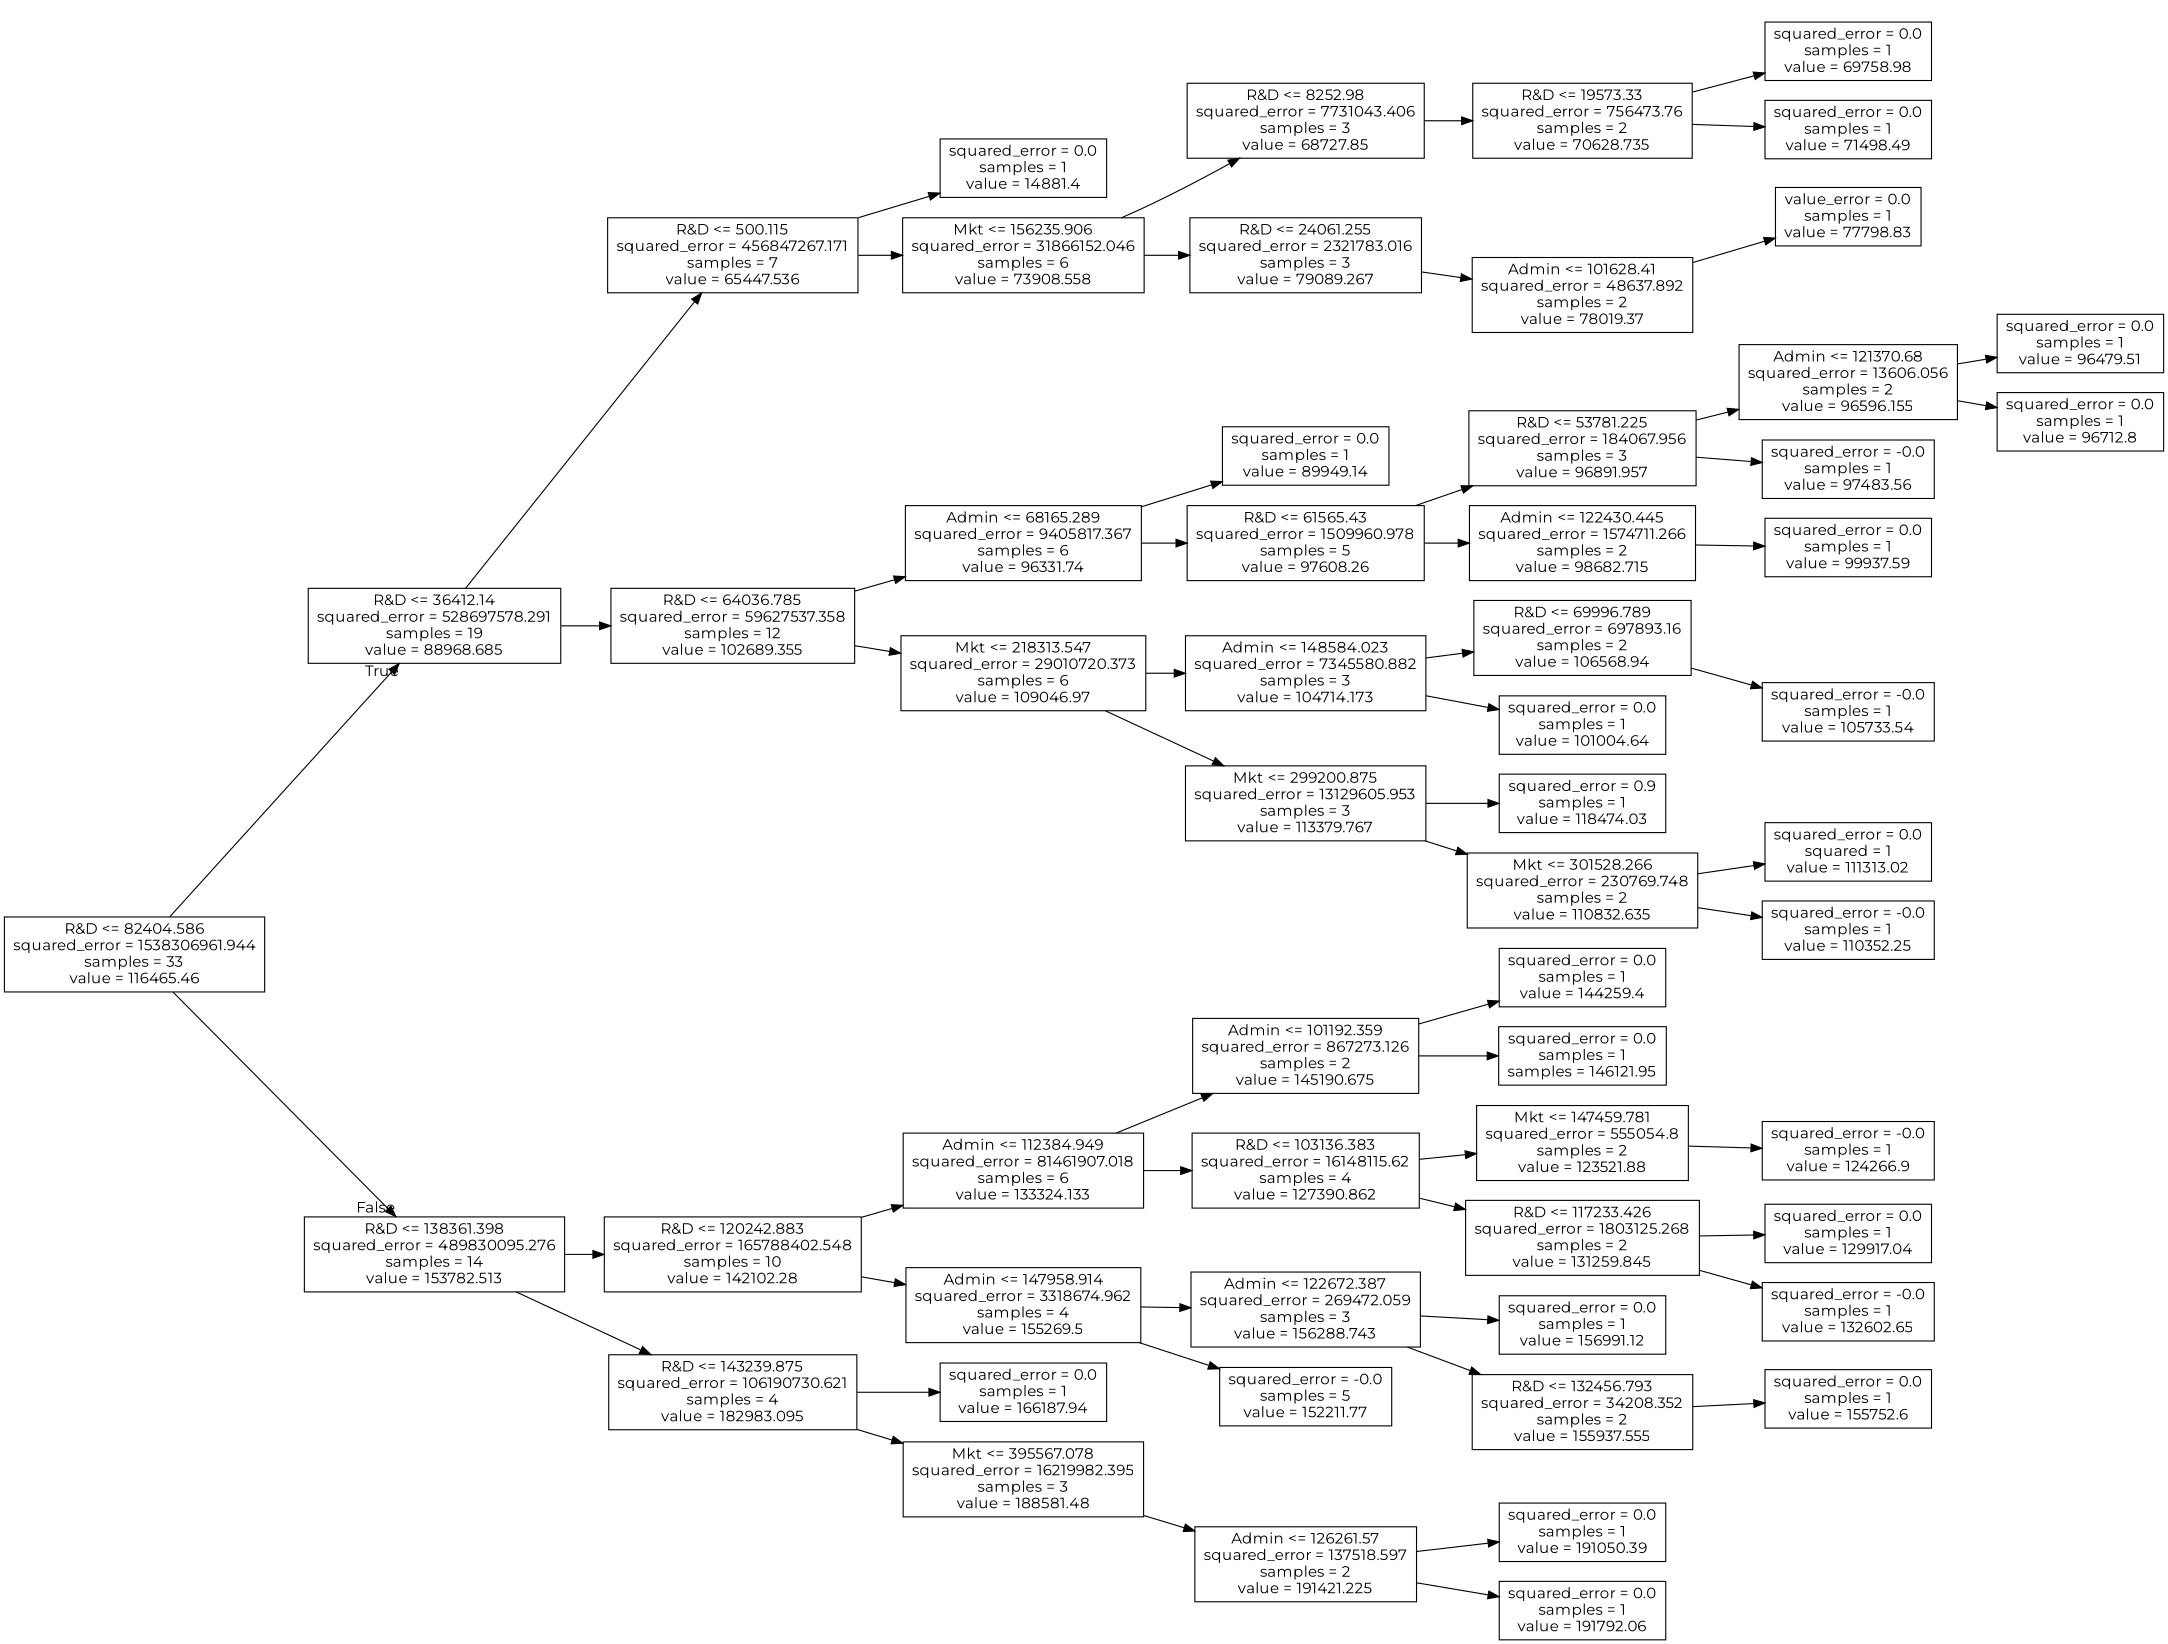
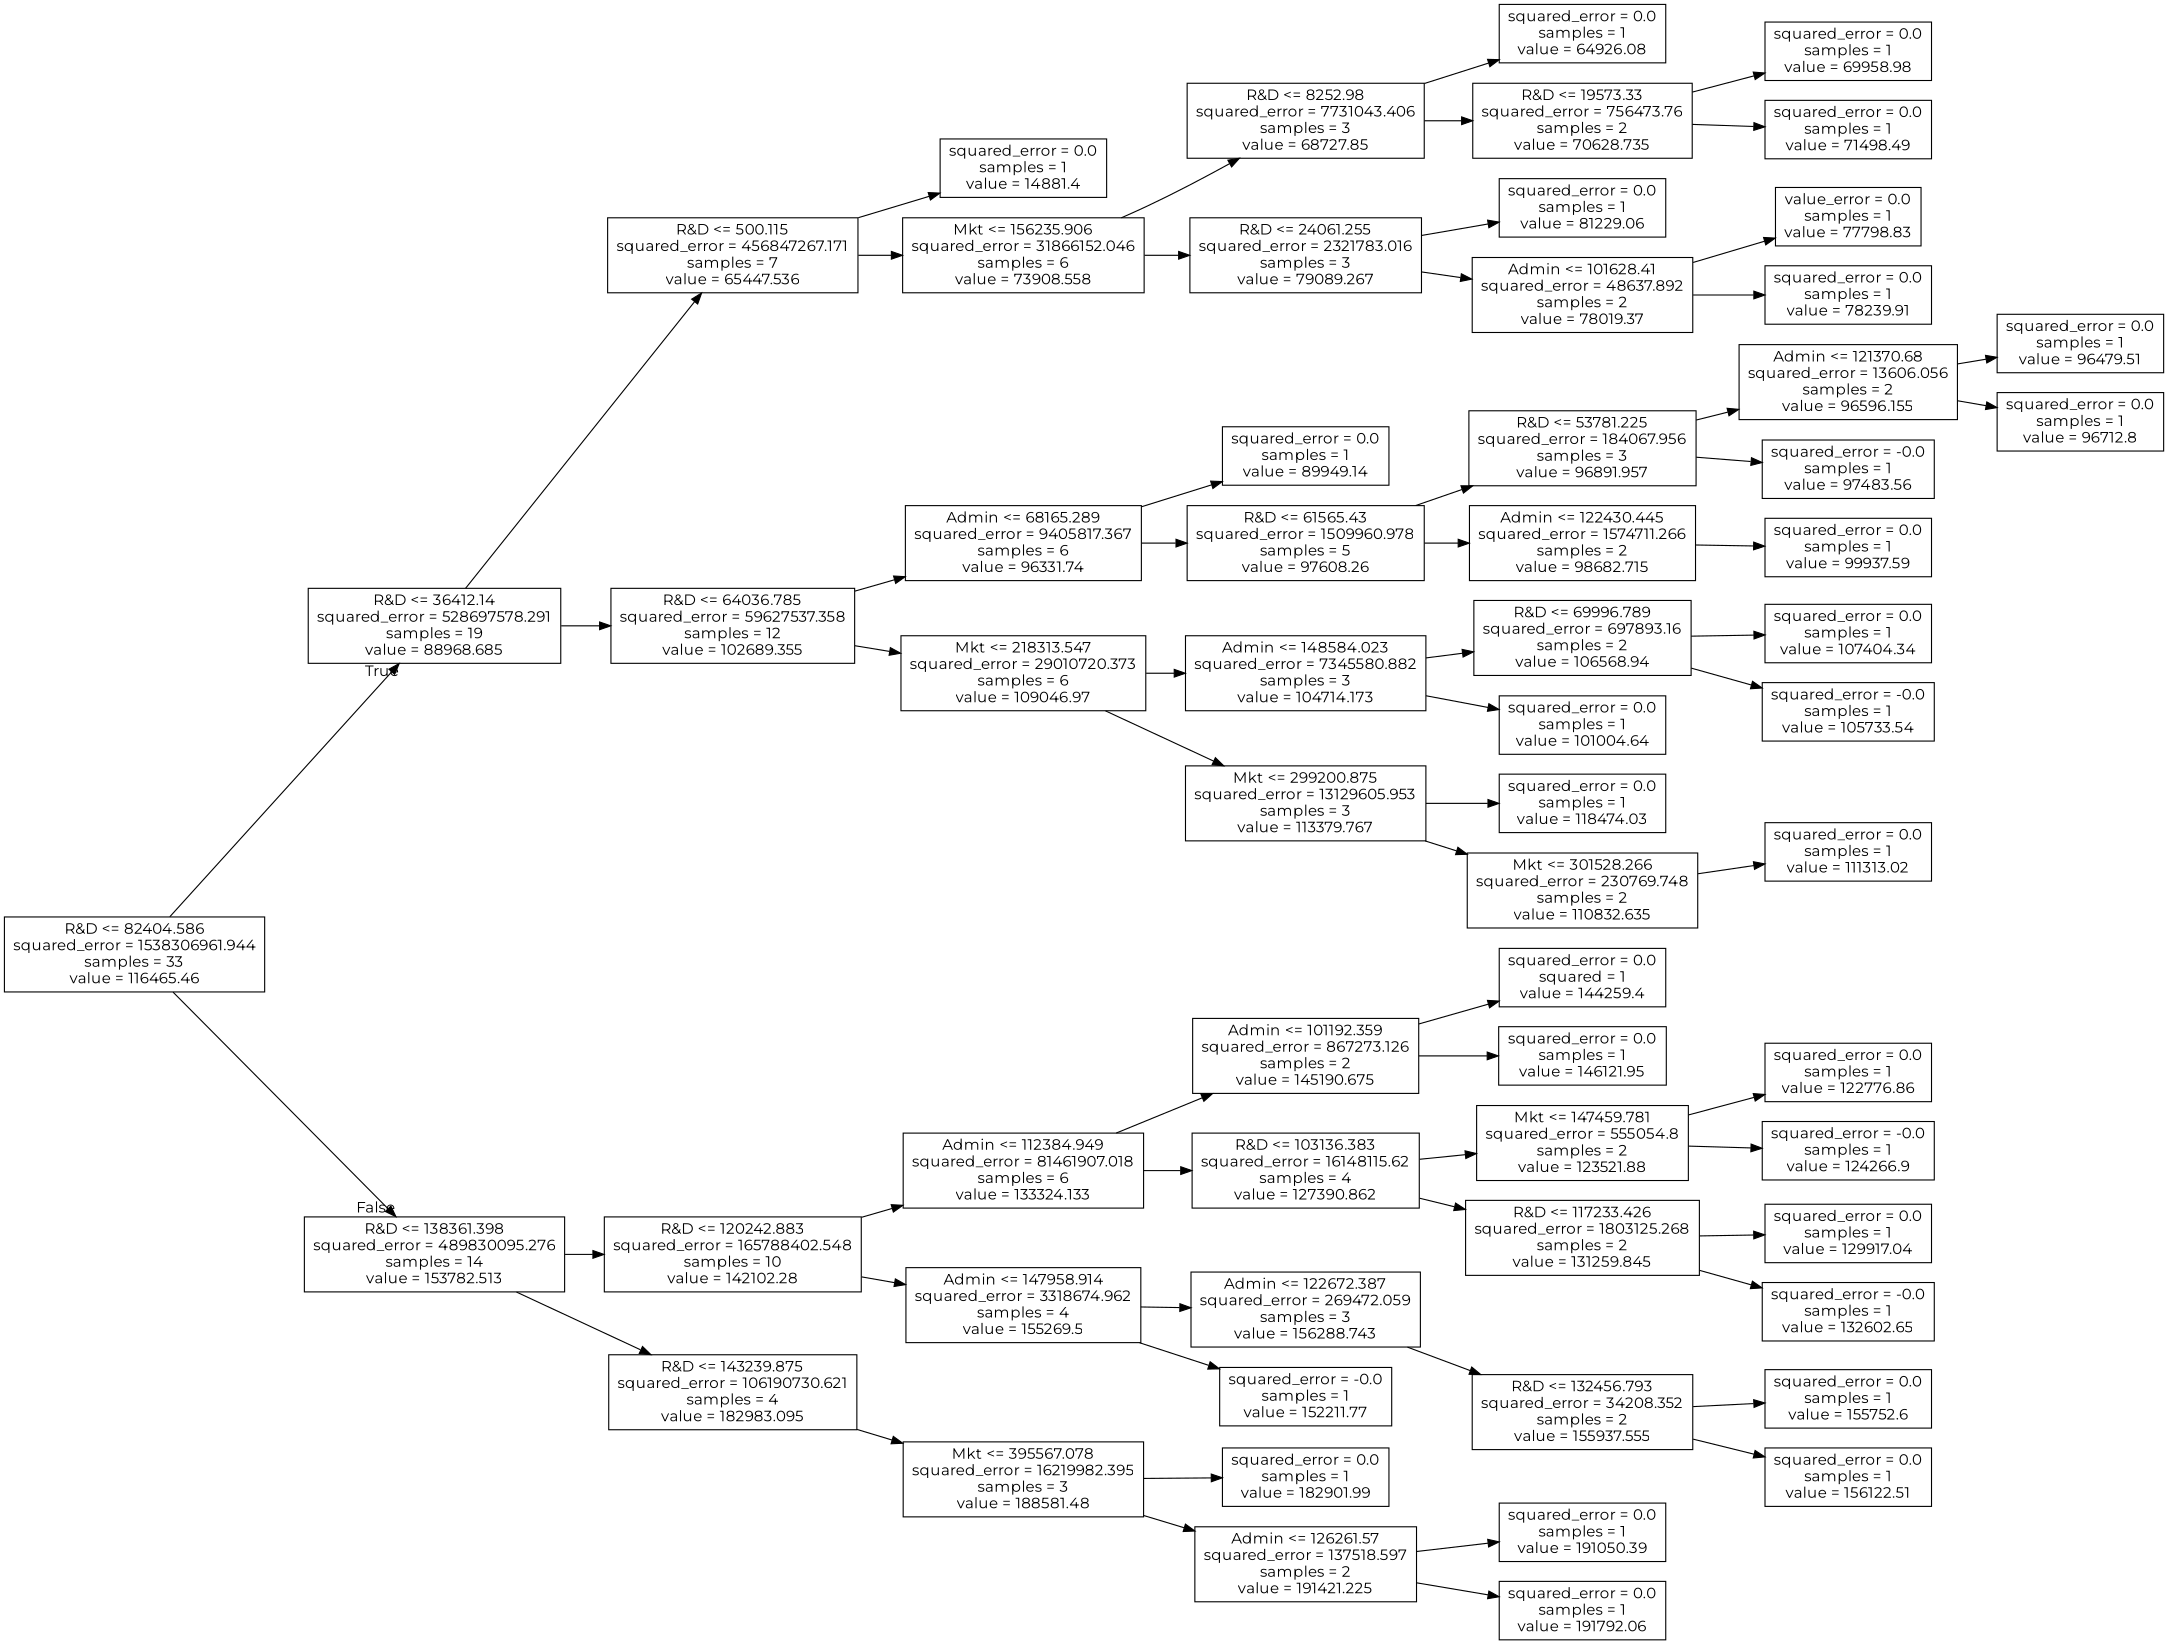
node "squared_error = 0.0 samples = 1 value = 64926.08": added
node "squared_error = 0.0 samples = 1 value = 69758.98": label "squared_error = 0.0 samples = 1 value = 69758.98" -> "squared_error = 0.0 samples = 1 value = 69958.98"
node "squared_error = 0.0 samples = 1 value = 81229.06": added
node "squared_error = 0.0 samples = 1 value = 78239.91": added
node "squared_error = 0.0 samples = 1 value = 107404.34": added
node "squared_error = 0.9 samples = 1 value = 118474.03": label "squared_error = 0.9 samples = 1 value = 118474.03" -> "squared_error = 0.0 samples = 1 value = 118474.03"
node "squared_error = 0.0 squared = 1 value = 111313.02": label "squared_error = 0.0 squared = 1 value = 111313.02" -> "squared_error = 0.0 samples = 1 value = 111313.02"
node "squared_error = -0.0 samples = 1 value = 110352.25": removed
node "squared_error = 0.0 samples = 1 value = 144259.4": label "squared_error = 0.0 samples = 1 value = 144259.4" -> "squared_error = 0.0 squared = 1 value = 144259.4"
node "squared_error = 0.0 samples = 1 samples = 146121.95": label "squared_error = 0.0 samples = 1 samples = 146121.95" -> "squared_error = 0.0 samples = 1 value = 146121.95"
node "squared_error = 0.0 samples = 1 value = 122776.86": added
node "squared_error = 0.0 samples = 1 value = 156991.12": removed
node "squared_error = 0.0 samples = 1 value = 166187.94": removed
node "squared_error = -0.0 samples = 5 value = 152211.77": label "squared_error = -0.0 samples = 5 value = 152211.77" -> "squared_error = -0.0 samples = 1 value = 152211.77"
node "squared_error = 0.0 samples = 1 value = 182901.99": added
node "squared_error = 0.0 samples = 1 value = 156122.51": added
